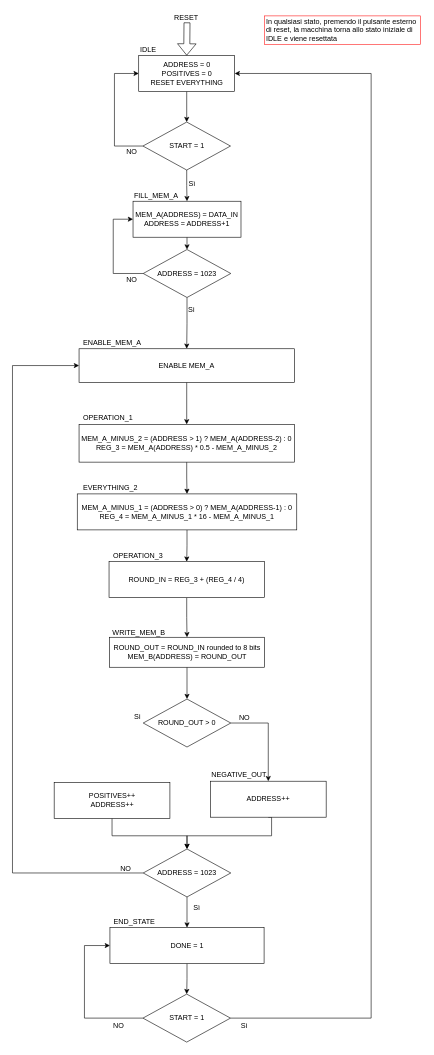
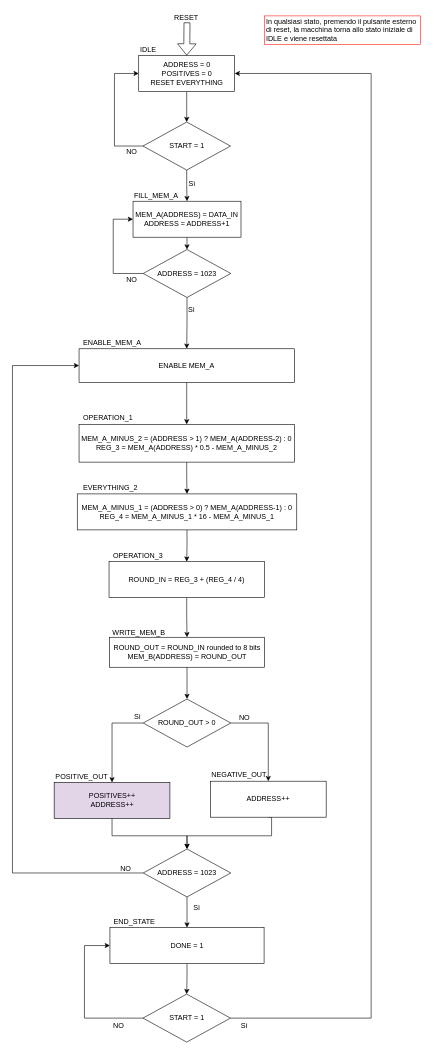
edge "ROUND_OUT > 0" -> "POSITIVES++ ADDRESS++": added
node "POSITIVE_OUT": added
node "POSITIVES++ ADDRESS++": fillcolor #ffffff -> #e1d5e7
